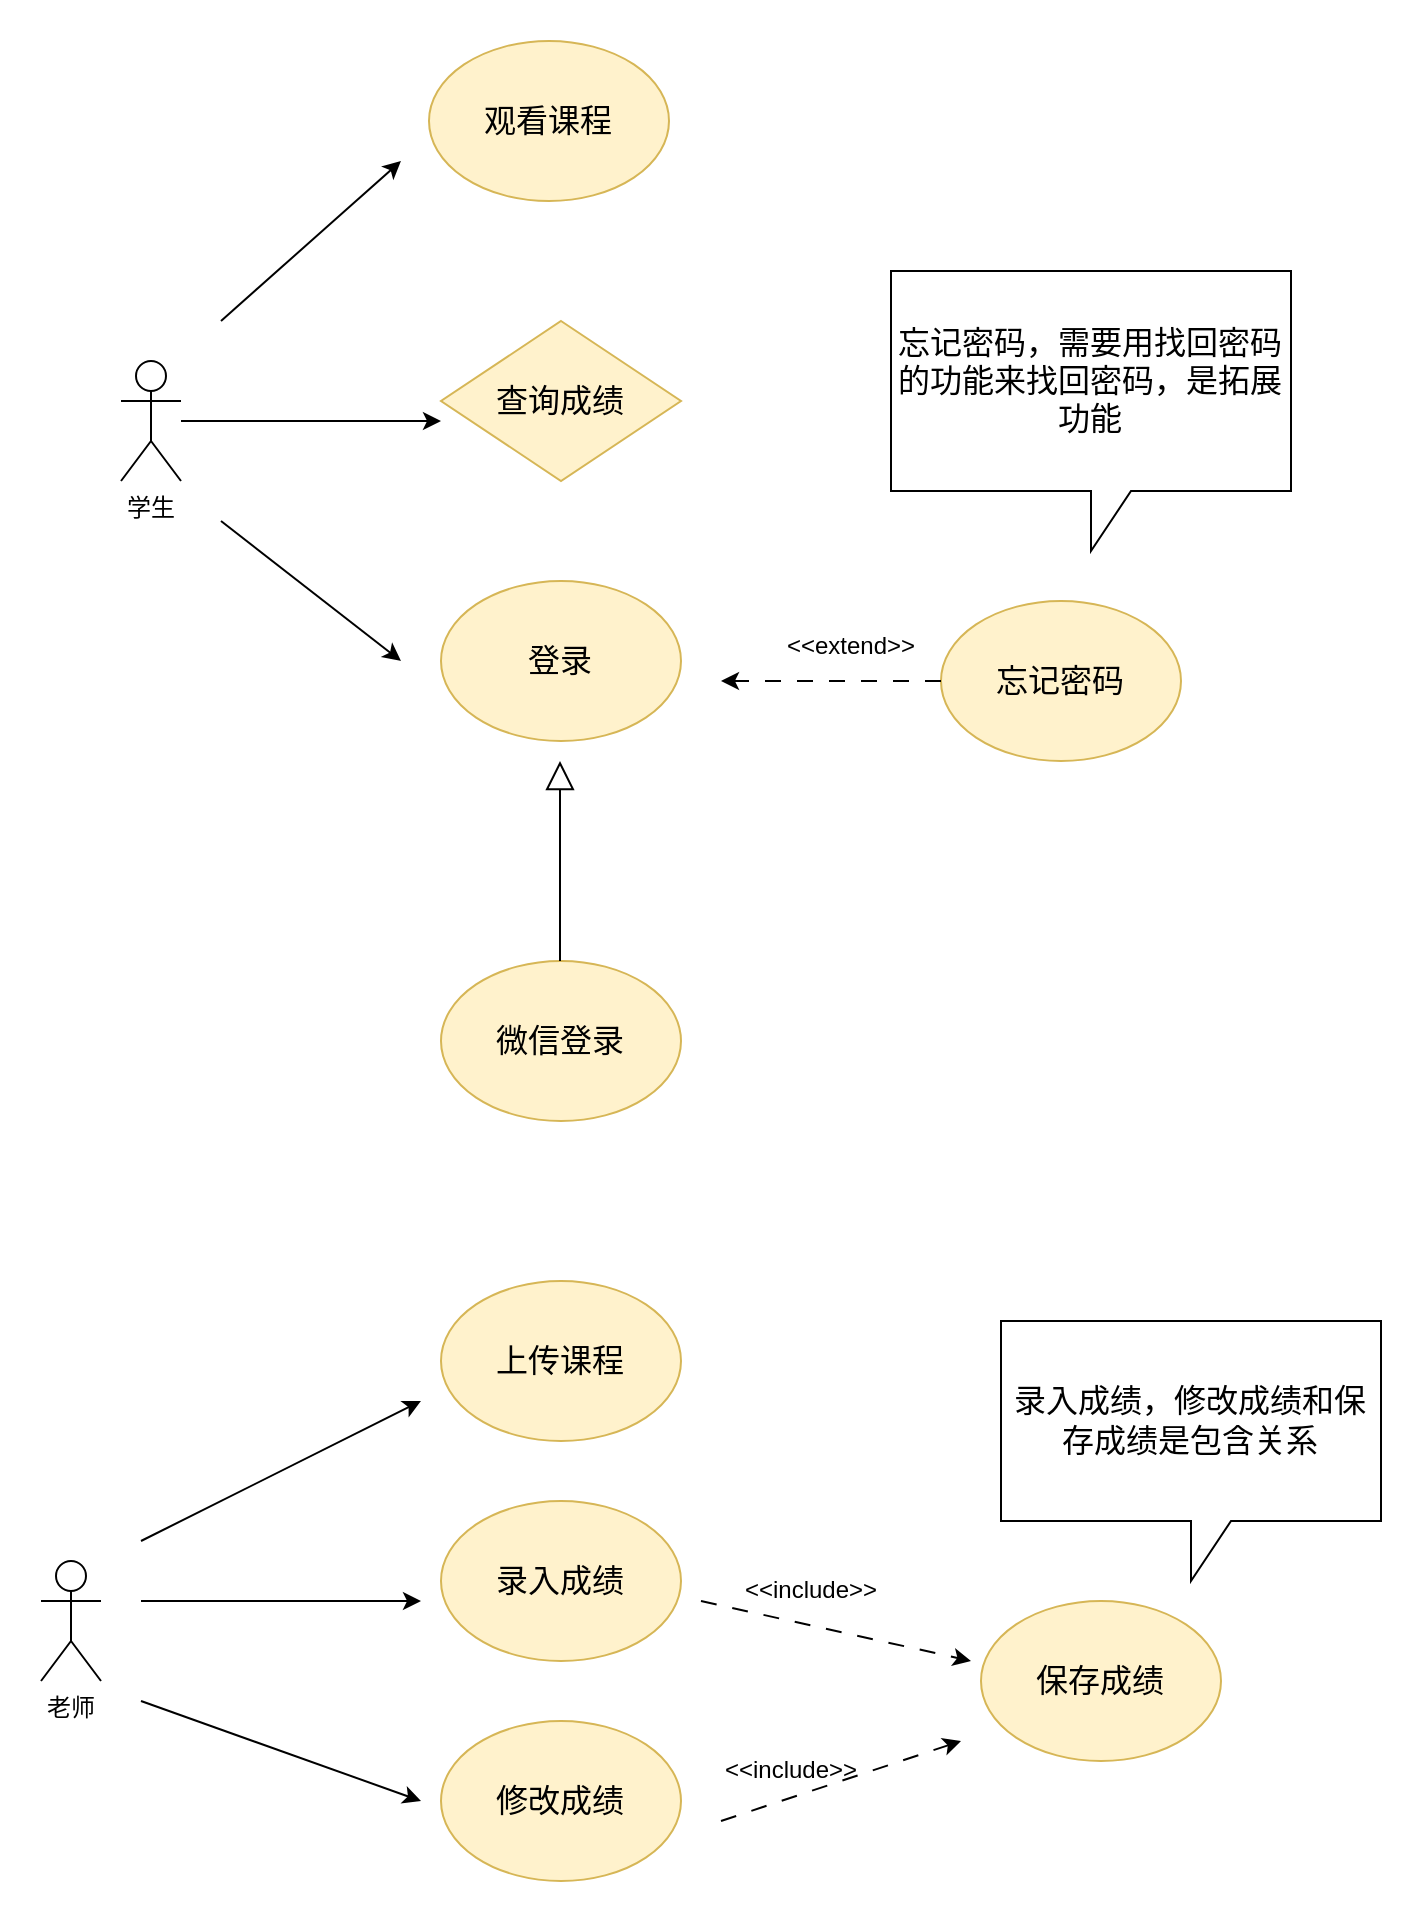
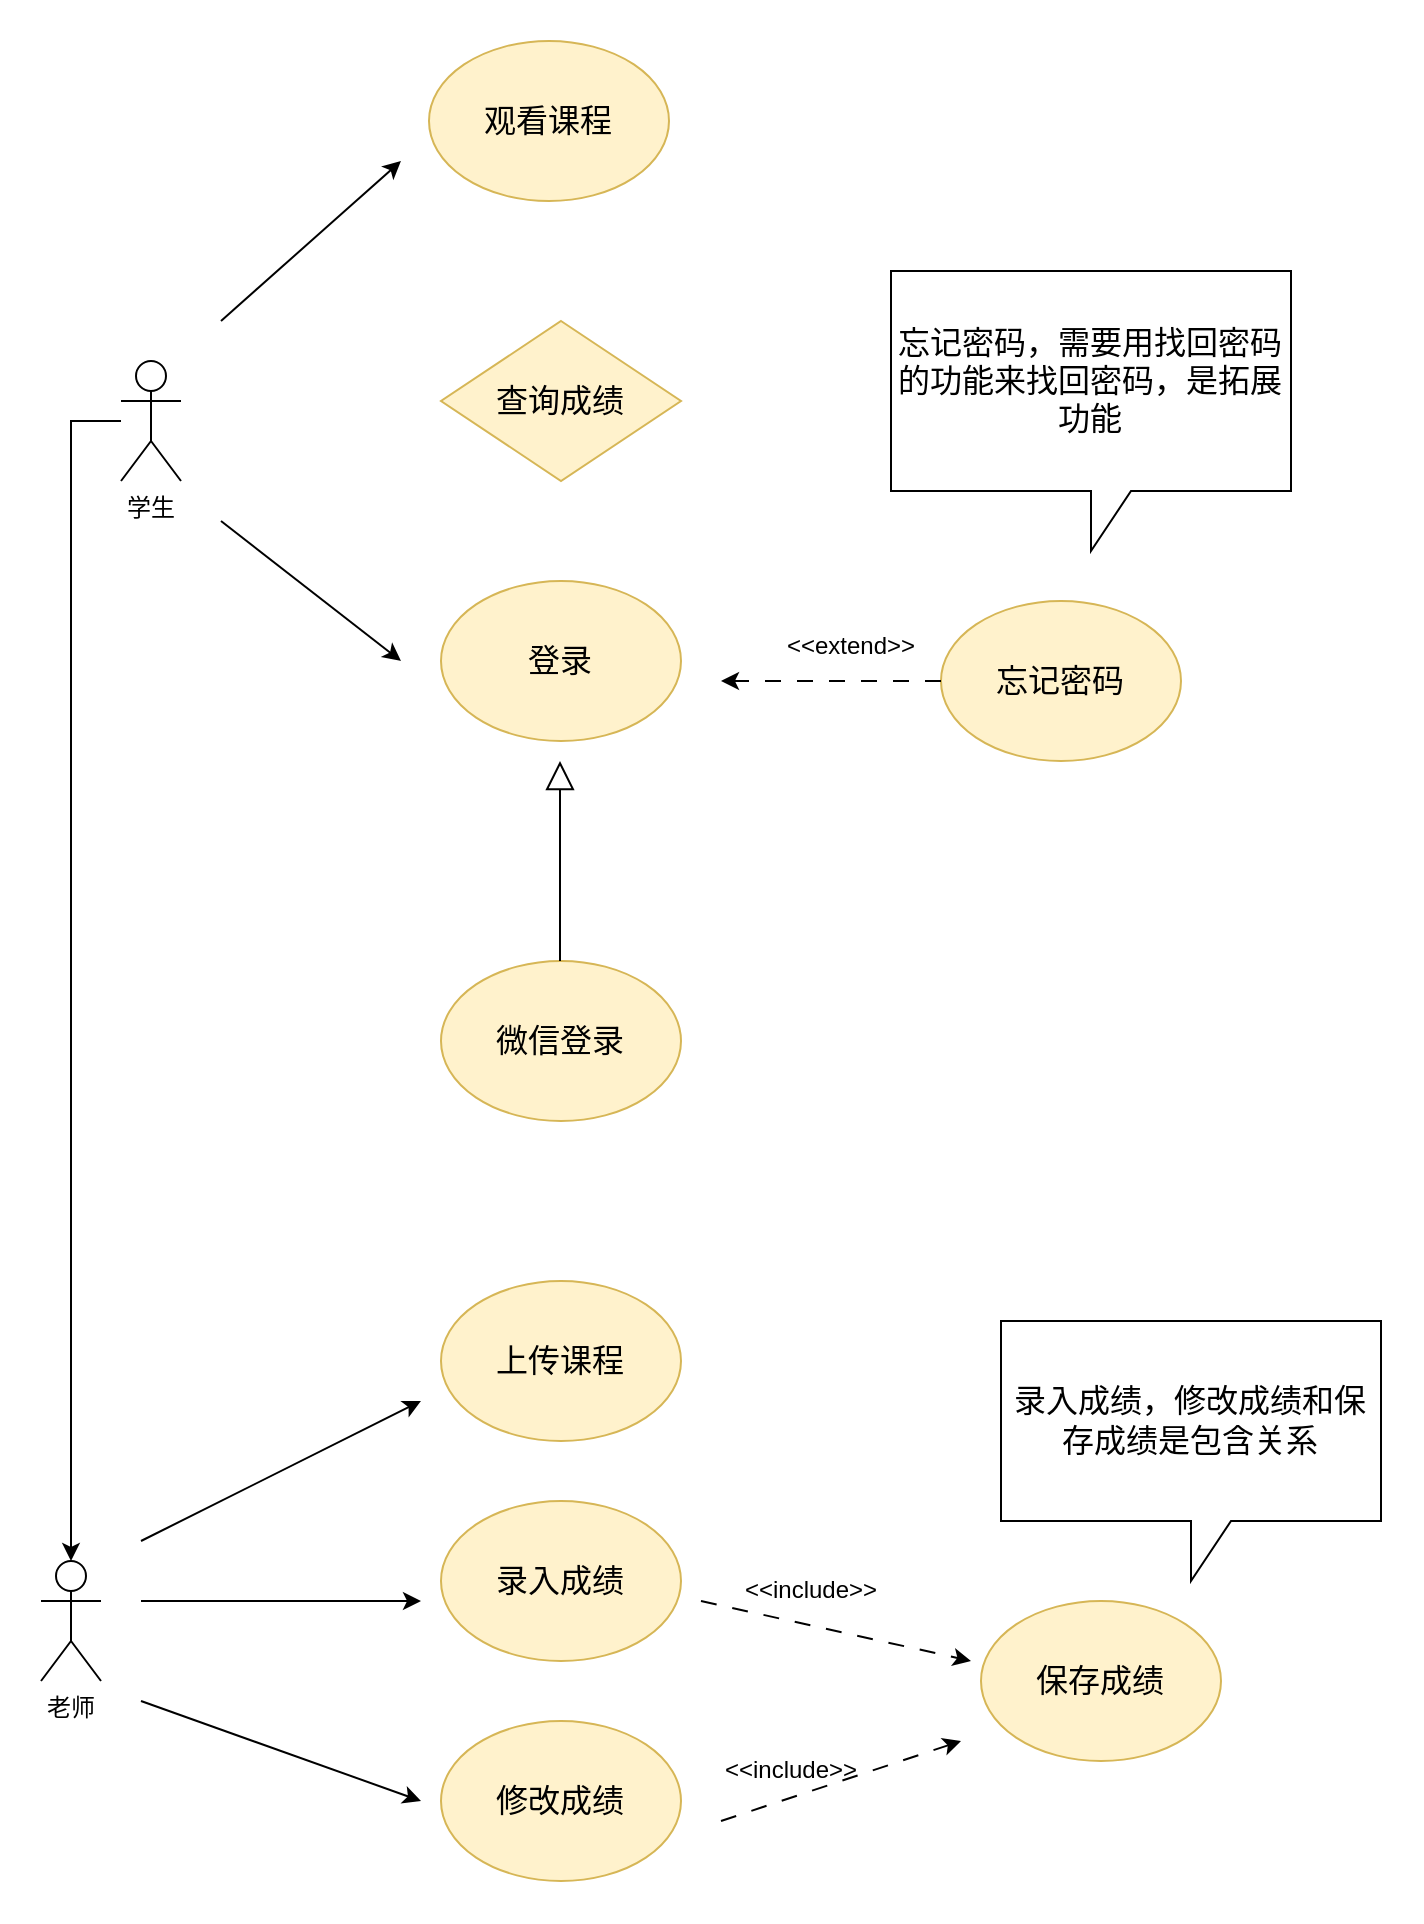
edge "学生" -> "查询成绩": now "学生" -> "老师"
